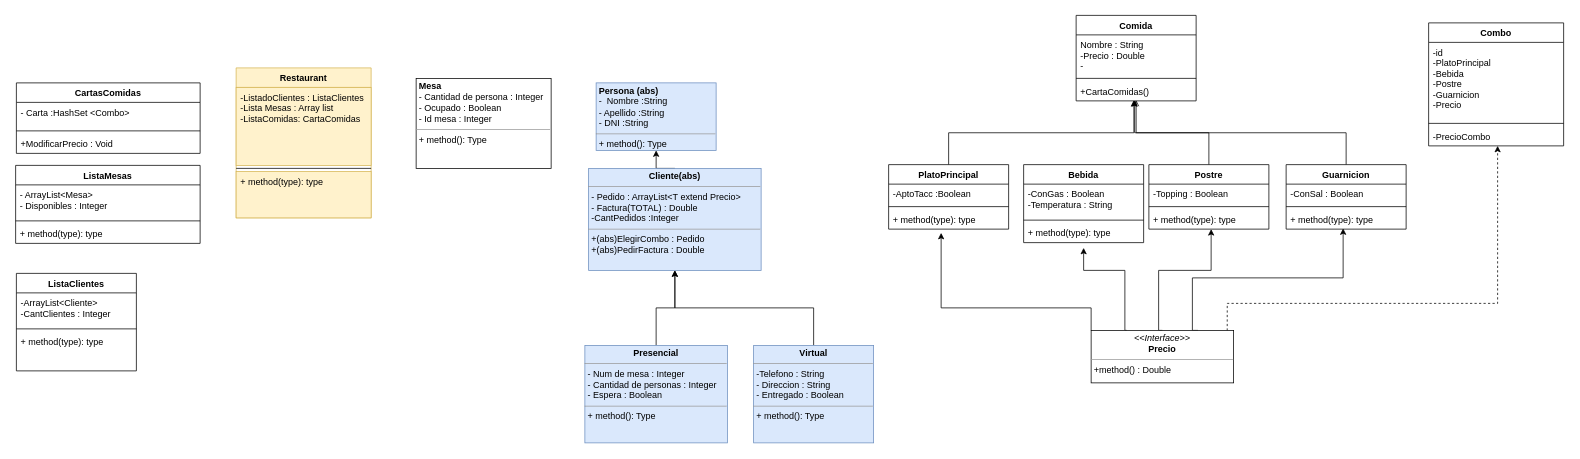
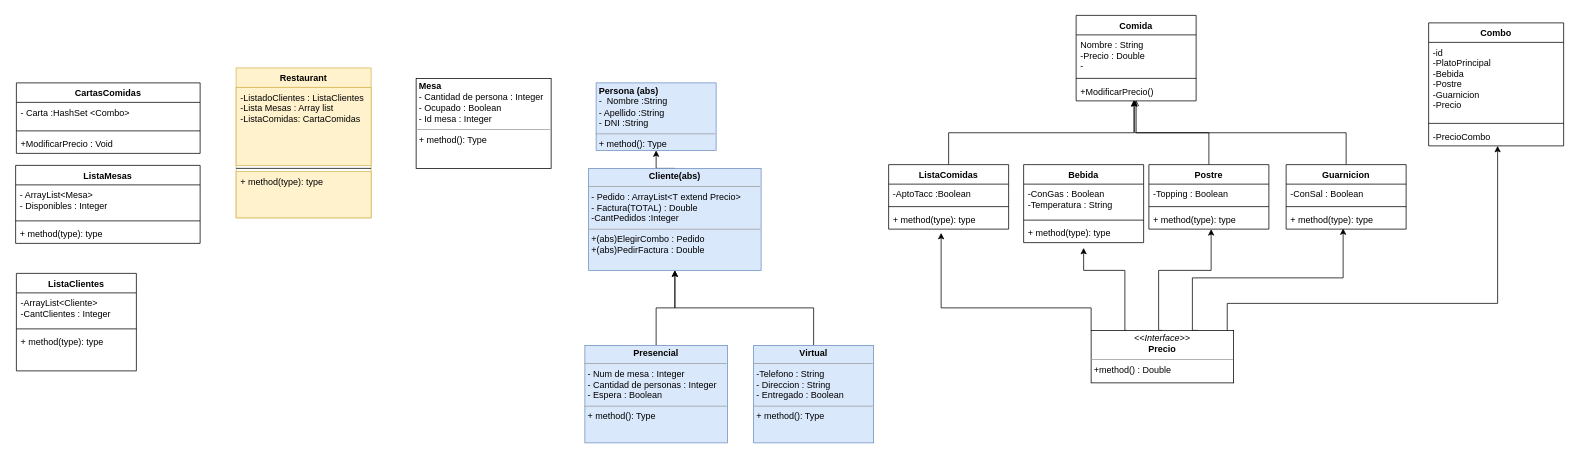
node "+CartaComidas()": label "+CartaComidas()" -> "+ModificarPrecio()"
node "PlatoPrincipal": label "PlatoPrincipal" -> "ListaComidas"
edge "<<Interface>> Precio +method() : Double" -> "-PrecioCombo": style dashed -> solid
